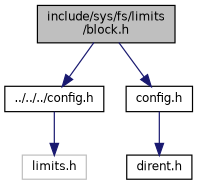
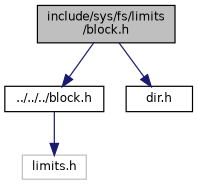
node "../../../config.h": label "../../../config.h" -> "../../../block.h"
node "config.h": label "config.h" -> "dir.h"
node "dirent.h": removed
